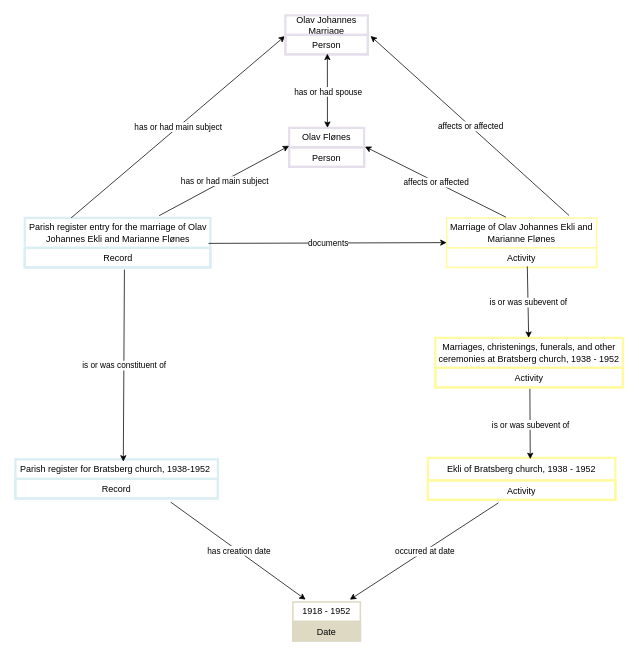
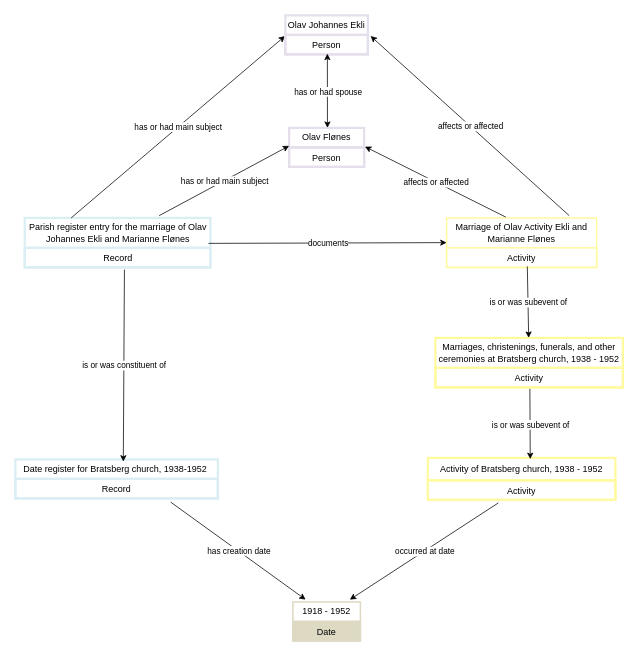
node "Olav Johannes Marriage": label "Olav Johannes Marriage" -> "Olav Johannes Ekli"
node "Marriage of Olav Johannes Ekli and Marianne Flønes": label "Marriage of Olav Johannes Ekli and Marianne Flønes" -> "Marriage of Olav Activity Ekli and Marianne Flønes"
node "Parish register for Bratsberg church, 1938-1952": label "Parish register for Bratsberg church, 1938-1952" -> "Date register for Bratsberg church, 1938-1952"
node "Ekli of Bratsberg church, 1938 - 1952": label "Ekli of Bratsberg church, 1938 - 1952" -> "Activity of Bratsberg church, 1938 - 1952"
